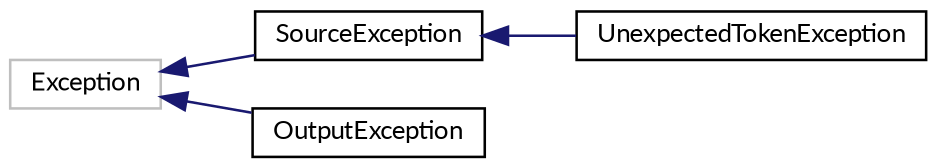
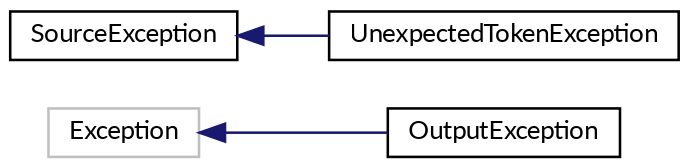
edge "SourceException" -> "Exception": removed
